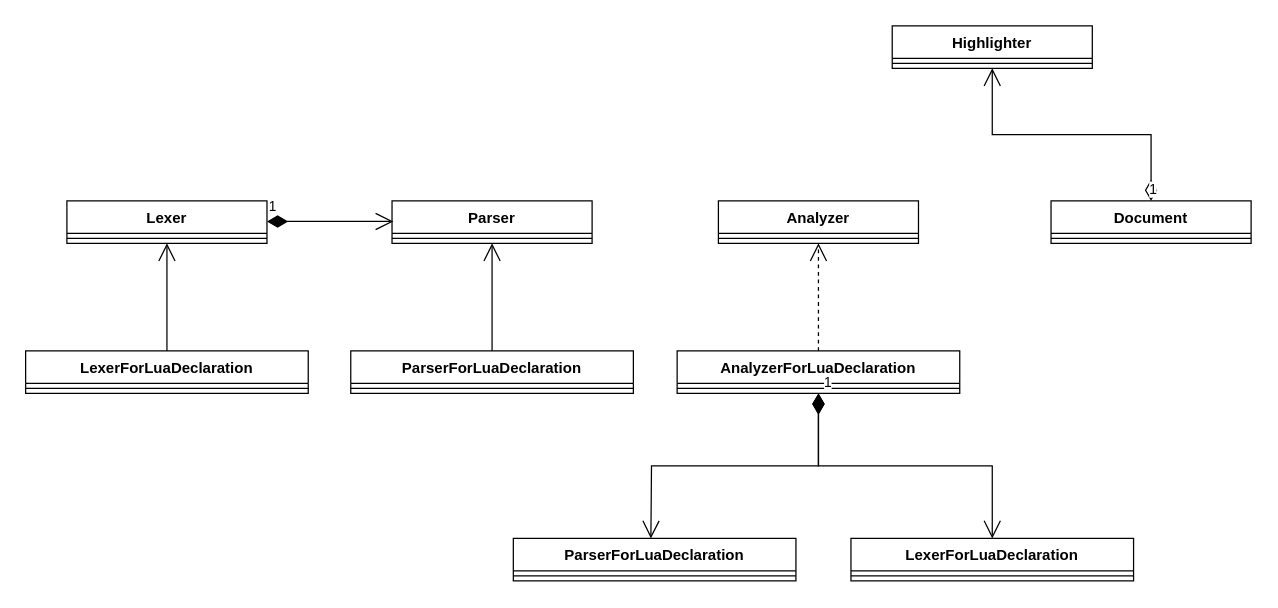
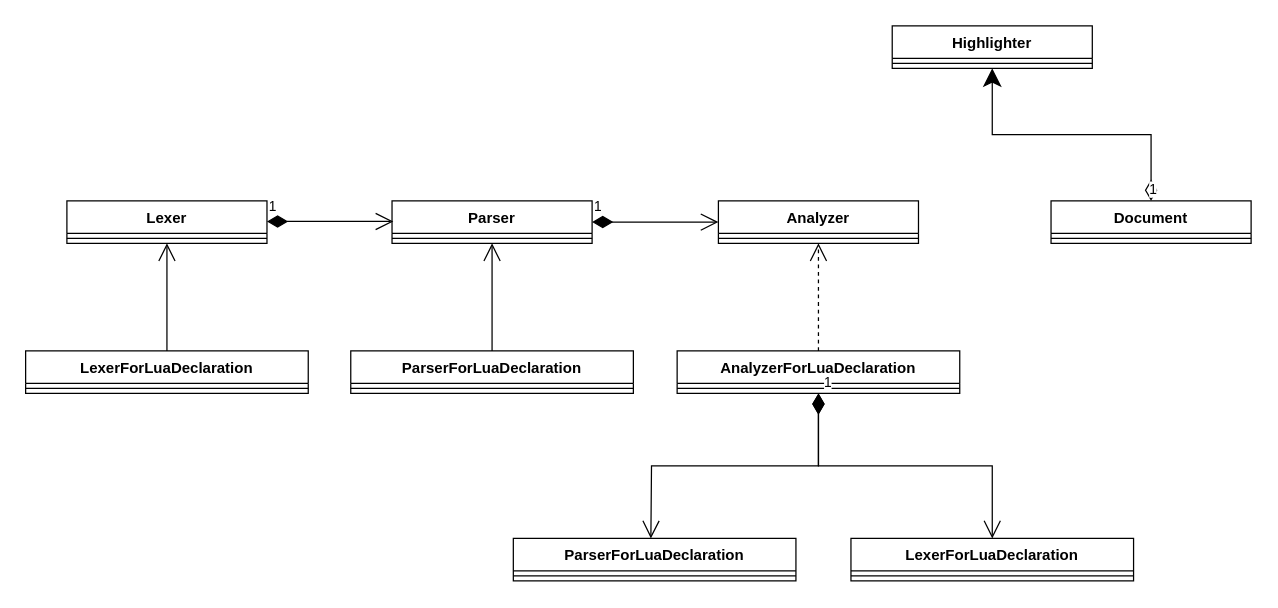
edge "Highlighter" -- "Document": arrowhead open -> classic
edge "Parser" -- "Analyzer": added, label "1"
